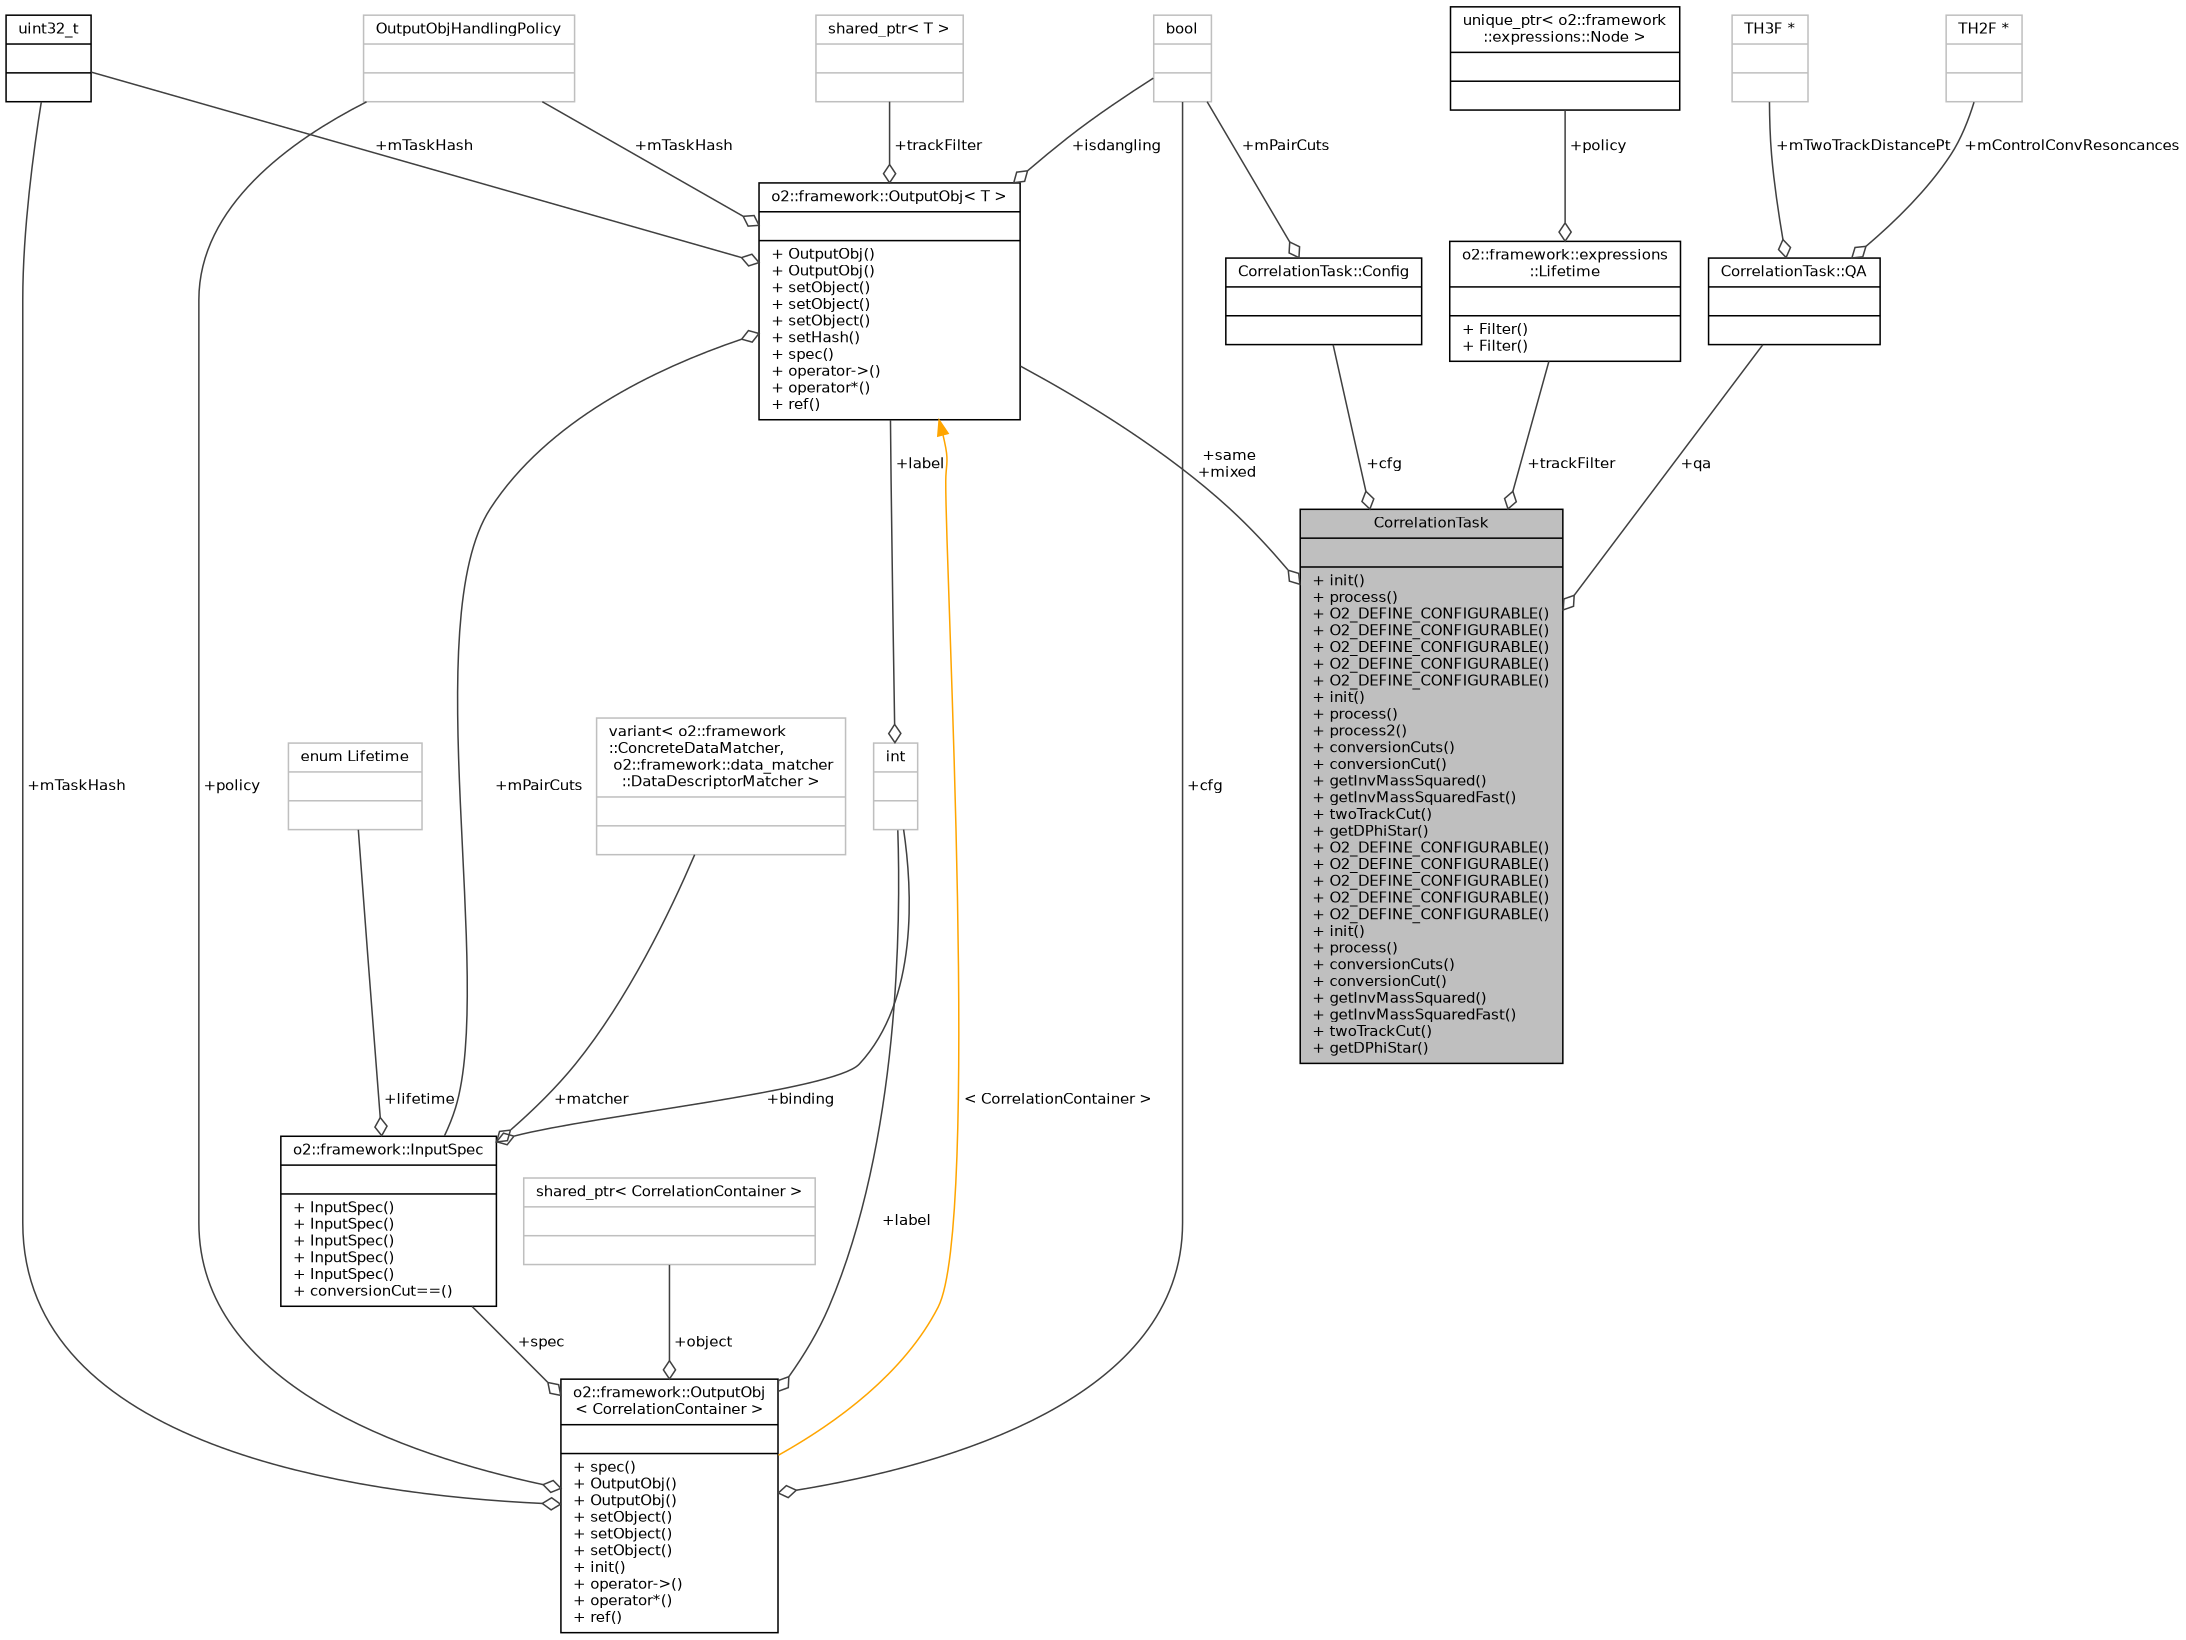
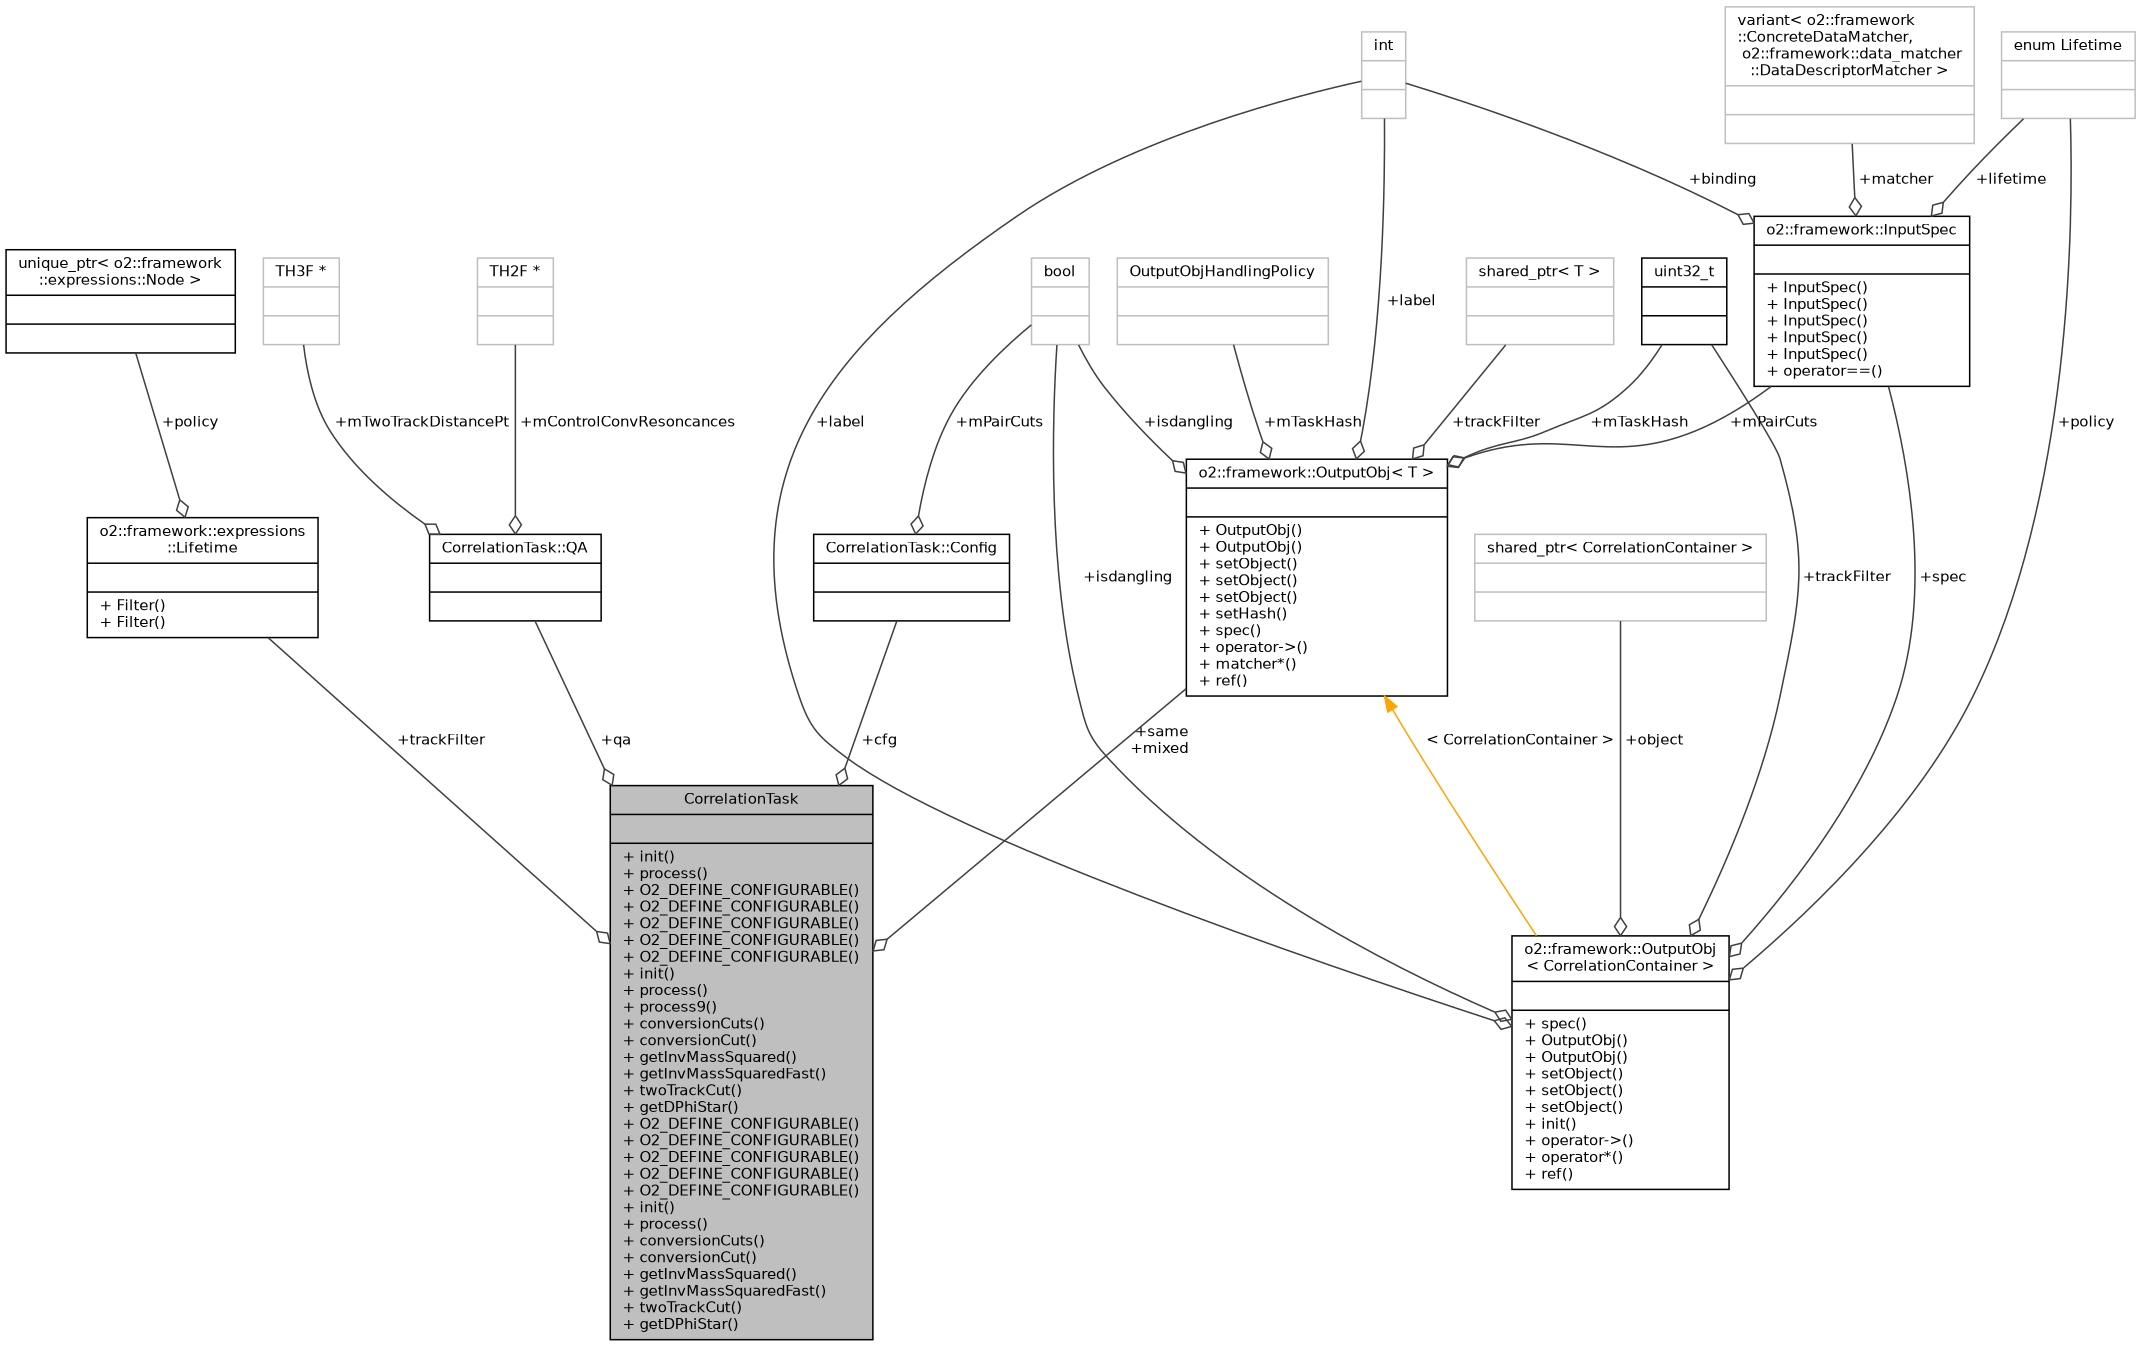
node "o2::framework::OutputObj< T >": text "+ operator*()" -> "+ matcher*()"
edge "o2::framework::OutputObj< T >" -> "int": reversed
node "CorrelationTask": text "+ process2()" -> "+ process9()"
edge "uint32_t" -> "o2::framework::OutputObj": label " +mTaskHash" -> " +trackFilter"
edge "bool" -> "o2::framework::OutputObj": label " +cfg" -> " +isdangling"
edge "OutputObjHandlingPolicy" -> "o2::framework::OutputObj": now "enum Lifetime" -> "o2::framework::OutputObj"
node "o2::framework::InputSpec": text "+ conversionCut==()" -> "+ operator==()"
